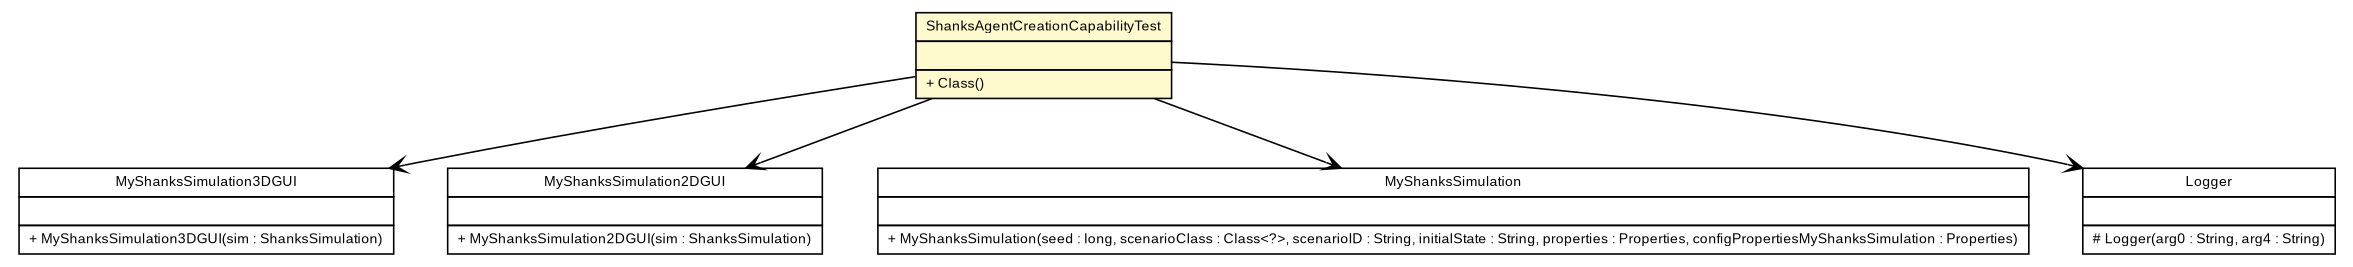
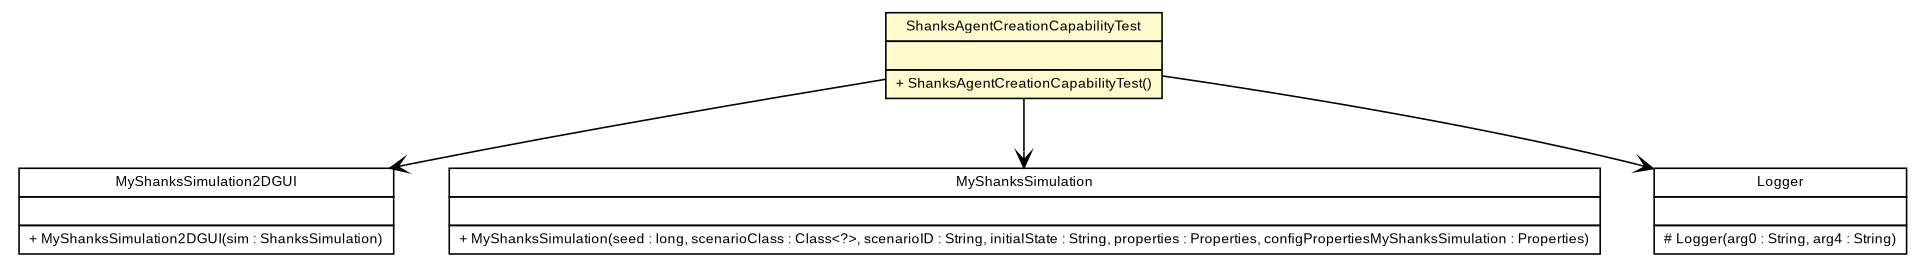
node "ShanksAgentCreationCapabilityTest": text "+ Class()" -> "+ ShanksAgentCreationCapabilityTest()"
node "MyShanksSimulation3DGUI": removed
